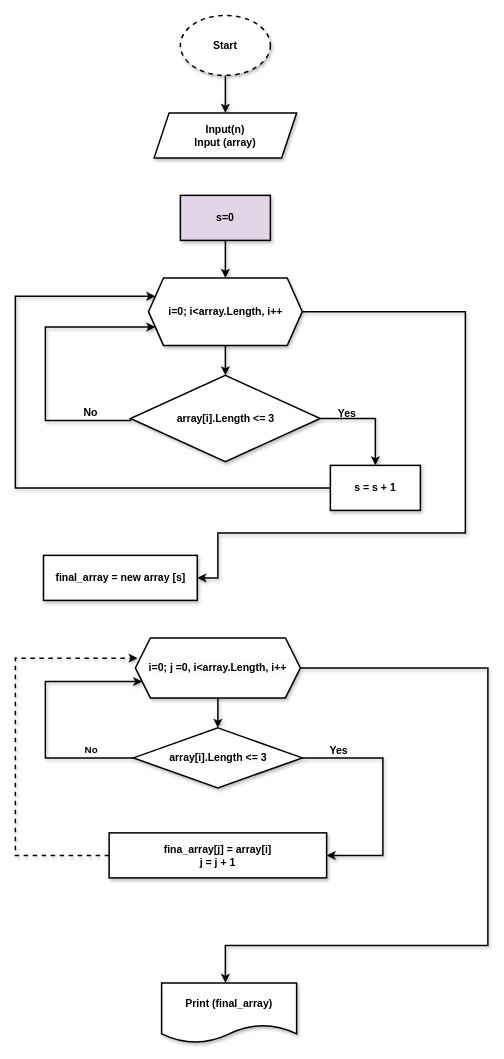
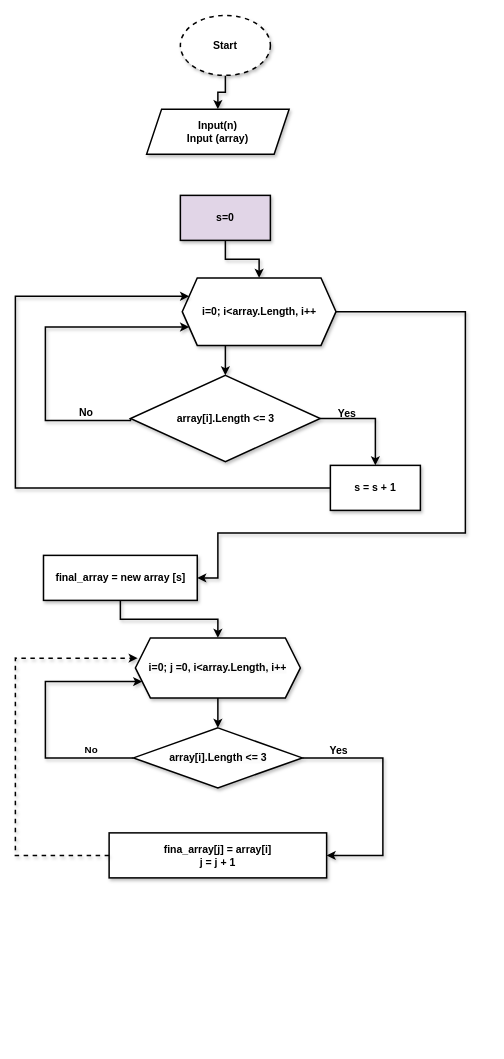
node "Input(n) Input (array)": moved (225, 135) -> (218, 132)
node "i=0; i<array.Length, i++": moved (225, 312) -> (259, 312)
edge "final_array = new array [s]" -> "i=0; j =0, i<array.Length, i++": added
edge "i=0; j =0, i<array.Length, i++" -> "Print (final_array)": removed
node "Print (final_array)": removed
